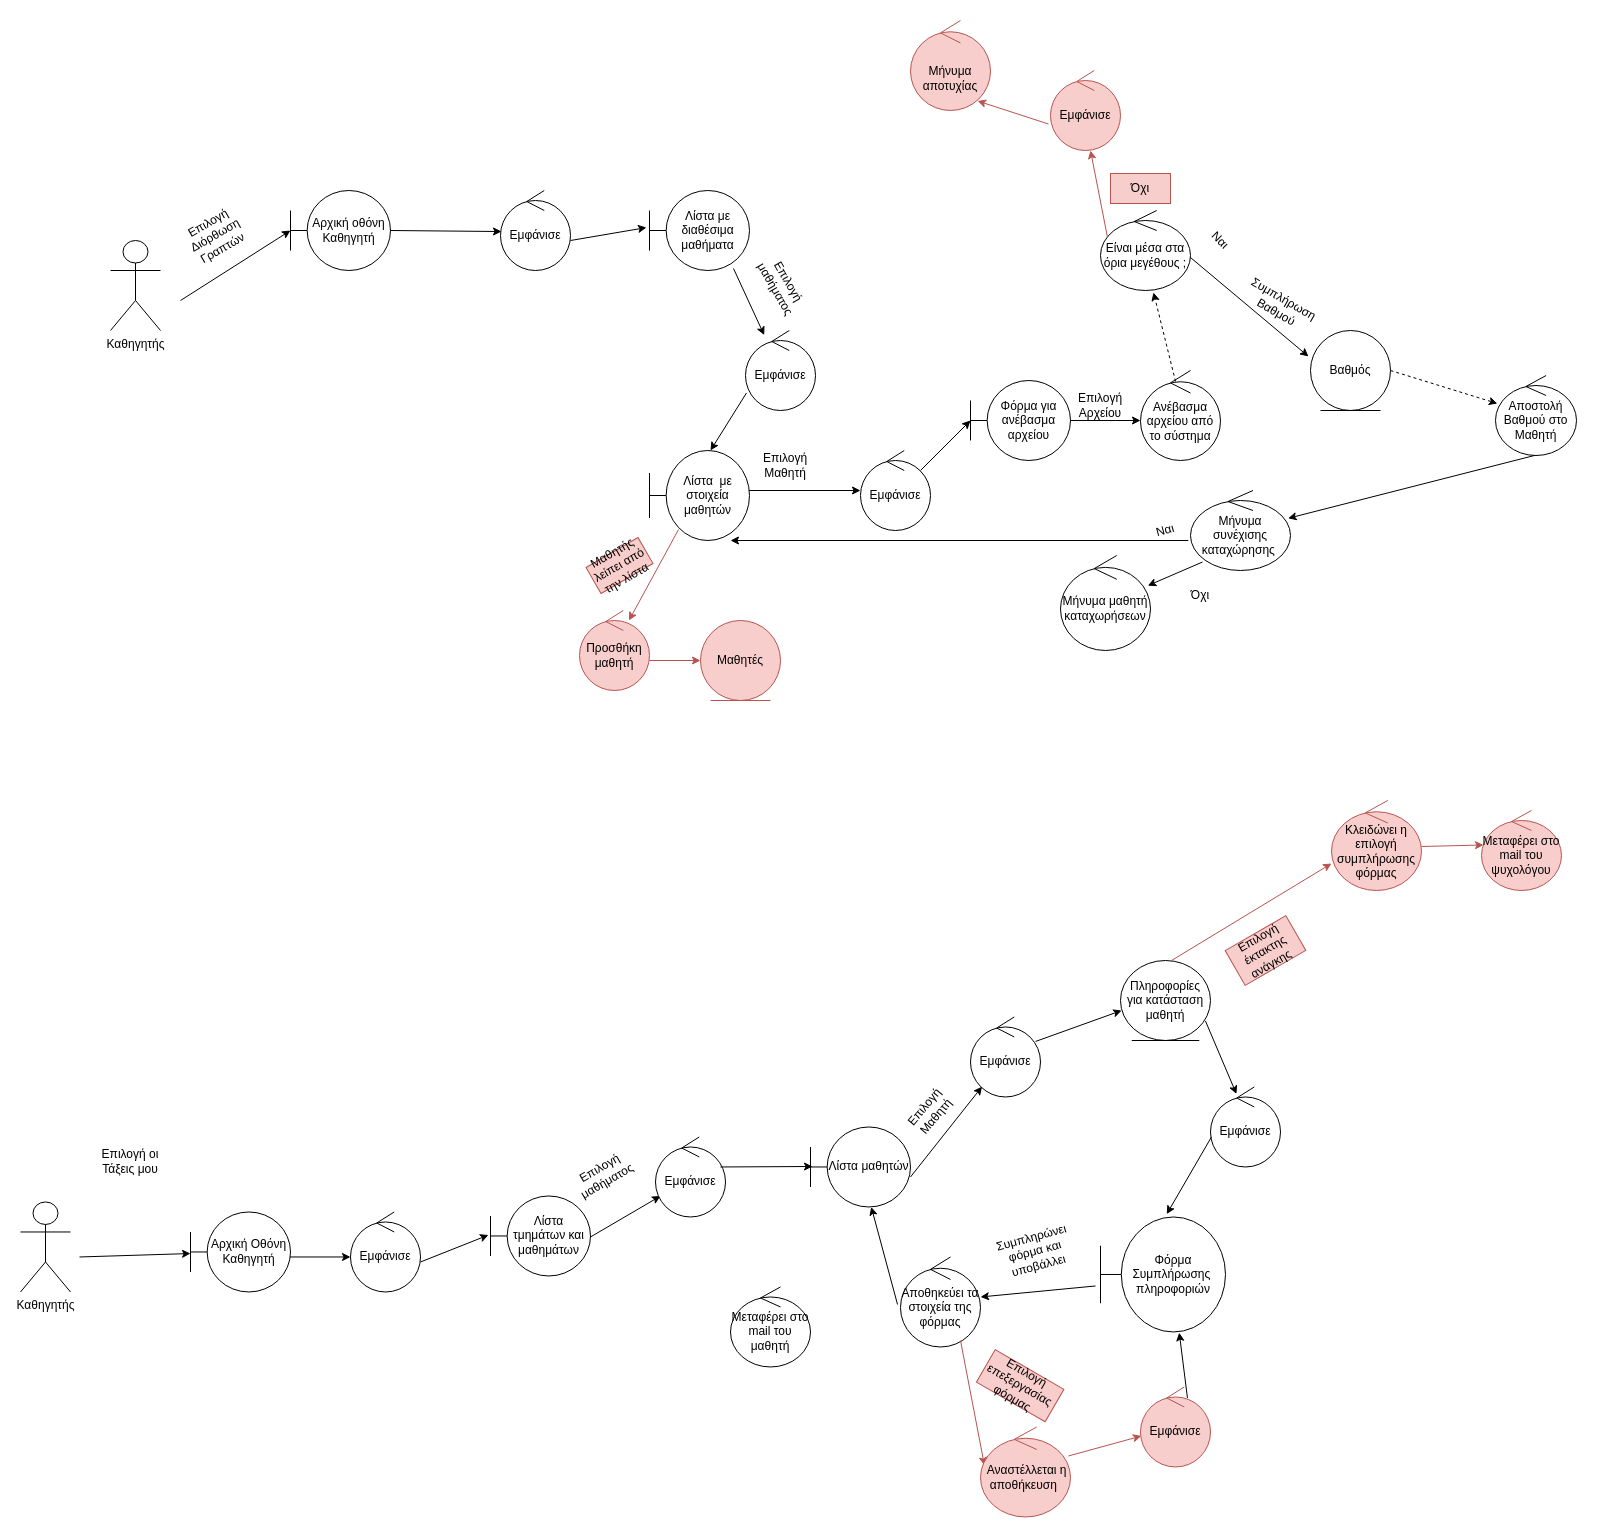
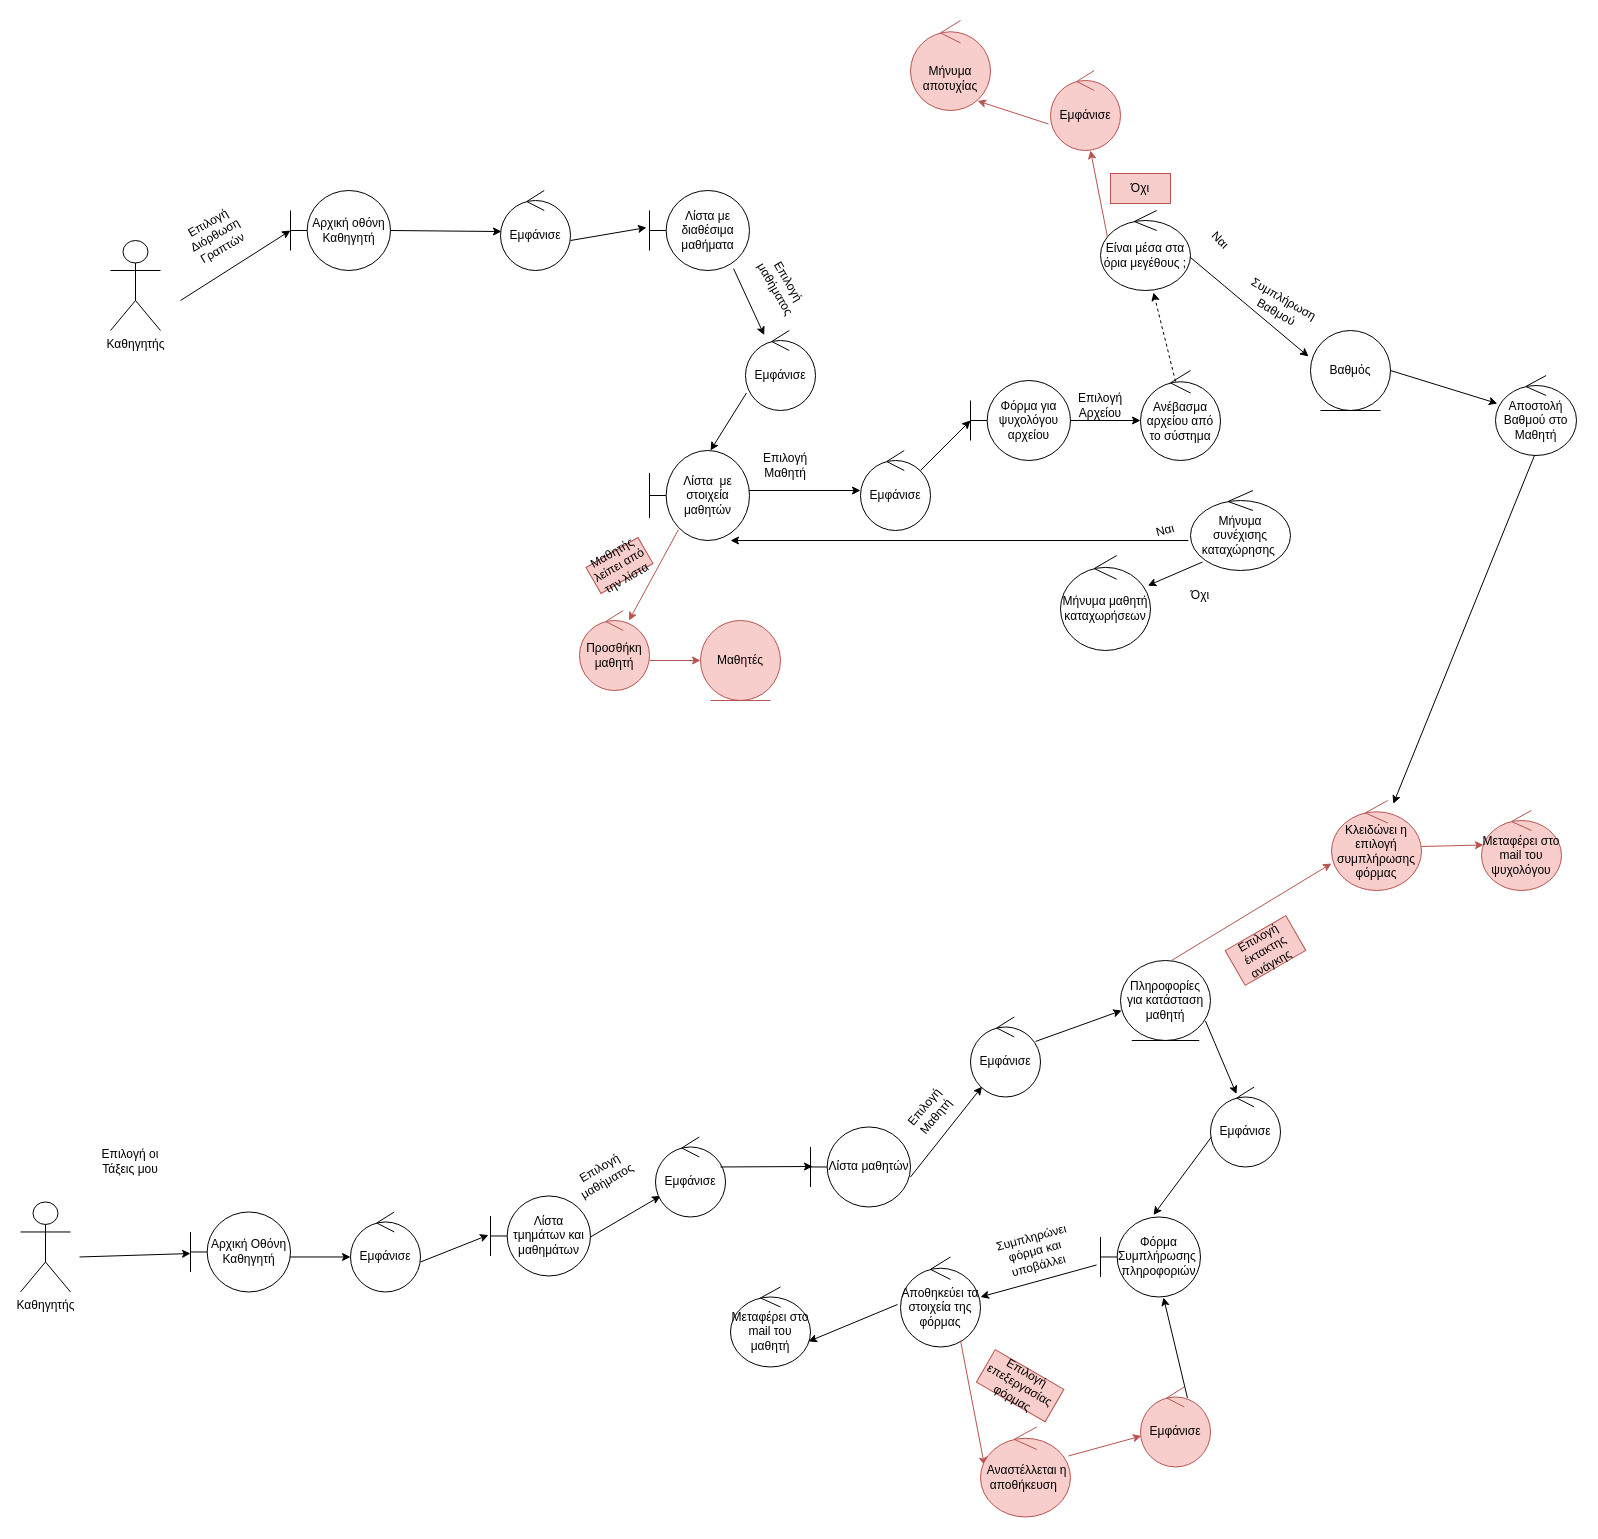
edge "Βαθμός" -> "Αποστολή Βαθμού στο Μαθητή": style dashed -> solid
node "Φόρμα για ανέβασμα αρχείου": label "Φόρμα για ανέβασμα αρχείου" -> "Φόρμα για ψυχολόγου αρχείου"
edge "Αποστολή Βαθμού στο Μαθητή" -> "Μήνυμα συνέχισης καταχώρησης": now "Αποστολή Βαθμού στο Μαθητή" -> "Κλειδώνει η επιλογή συμπλήρωσης φόρμας"
edge "Αποθηκεύει τα στοιχεία της φόρμας" -> "Λίστα μαθητών": now "Αποθηκεύει τα στοιχεία της φόρμας" -> "Μεταφέρει στο mail του μαθητή"
node "Φόρμα Συμπλήρωσης πληροφοριών": size 125x115 -> 100x80
